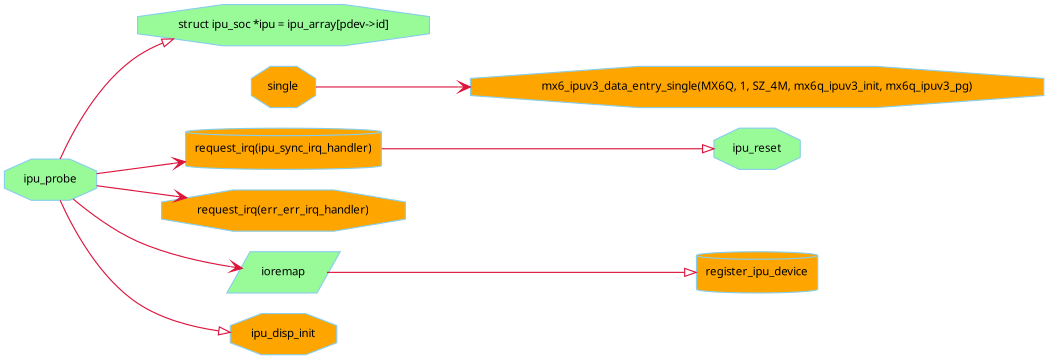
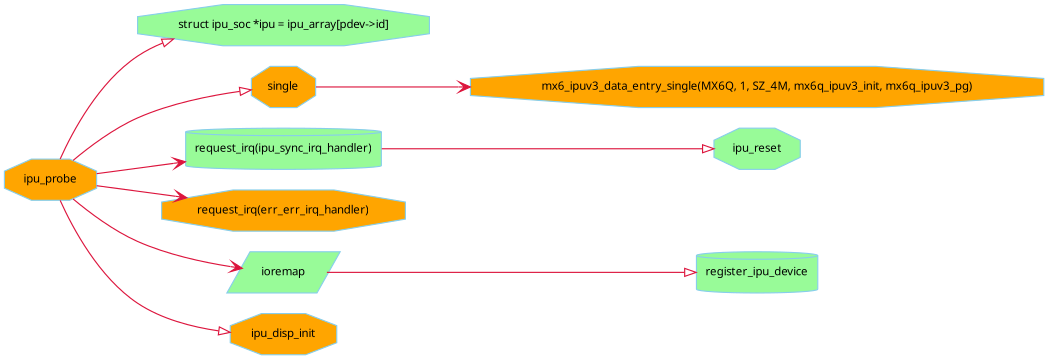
edge "ipu_probe" -> "single": added
node "request_irq(ipu_sync_irq_handler)": fillcolor orange -> palegreen
node "ipu_probe": fillcolor palegreen -> orange
node "register_ipu_device": fillcolor orange -> palegreen
